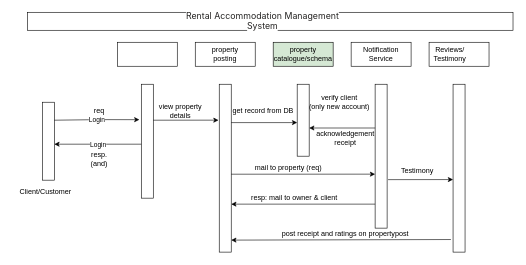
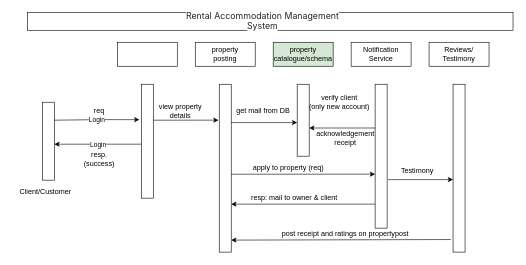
node "Reviews/ Testimony": moved (450, 54) -> (459, 54)
node "get record from DB": label "get record from DB" -> "get mail from DB"
node "resp. (and)": label "resp. (and)" -> "resp. (success)"
node "mail to property (req)": label "mail to property (req)" -> "apply to property (req)"
